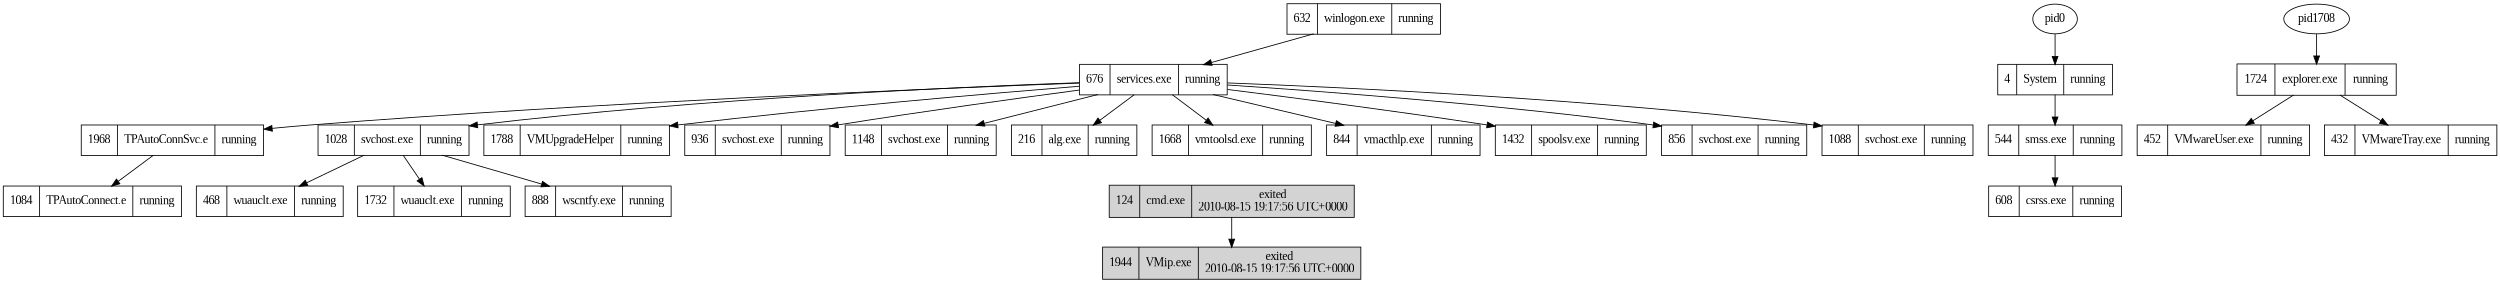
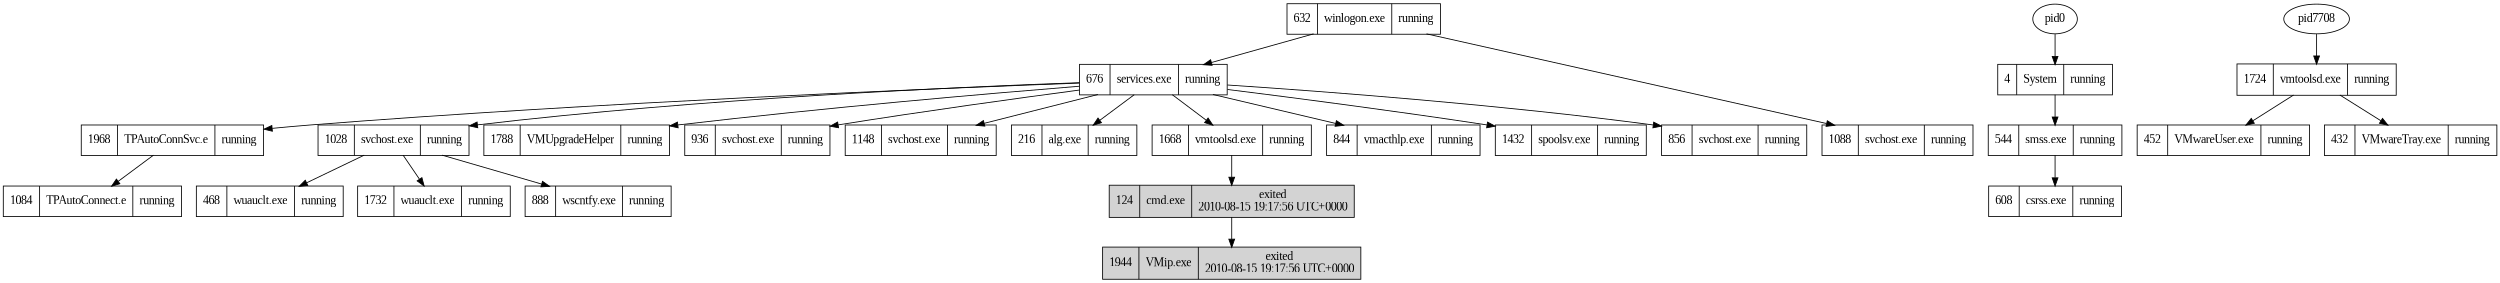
node "pid1708": label "pid1708" -> "pid7708"
node "1724": text "explorer.exe" -> "vmtoolsd.exe"
edge "676" -> "1088": now "632" -> "1088"
edge "1668" -> "124": added
